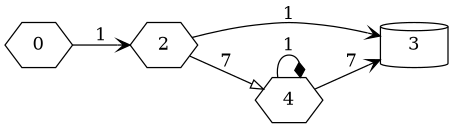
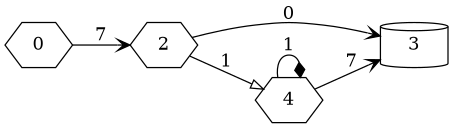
edge "2" -> "3": label "1" -> "0"
edge "0" -> "2": label "1" -> "7"
edge "2" -> "4": label "7" -> "1"
